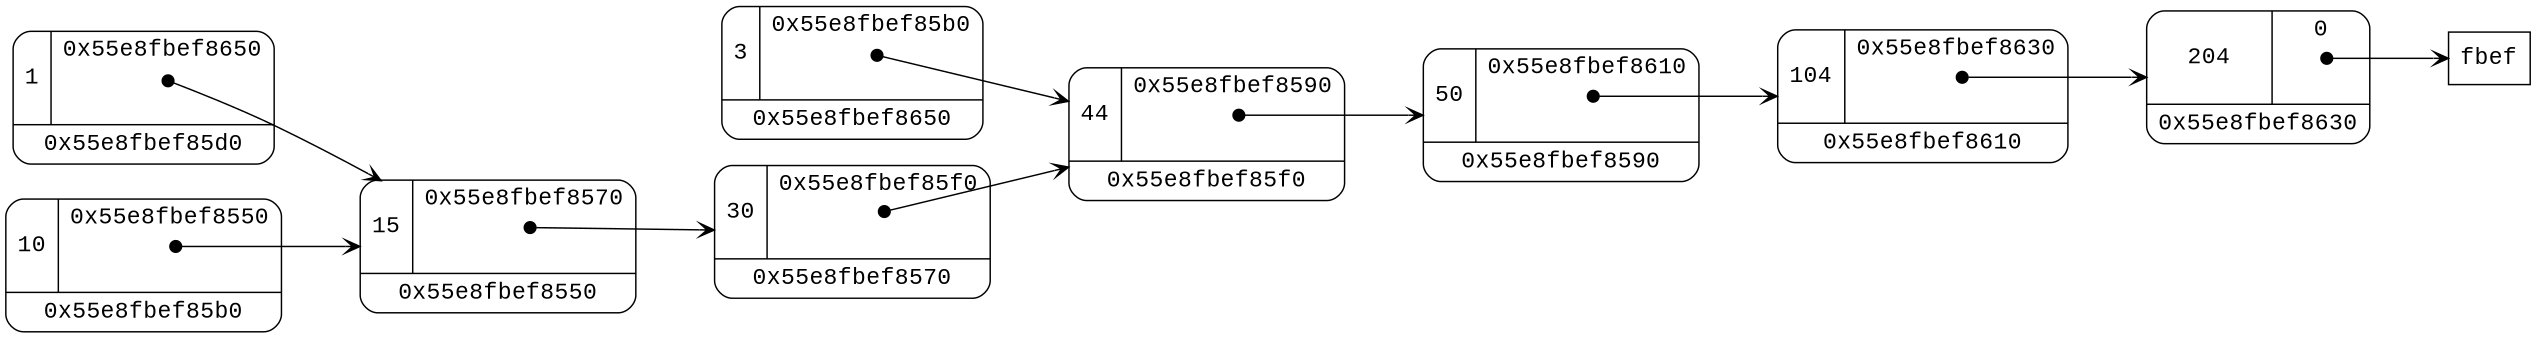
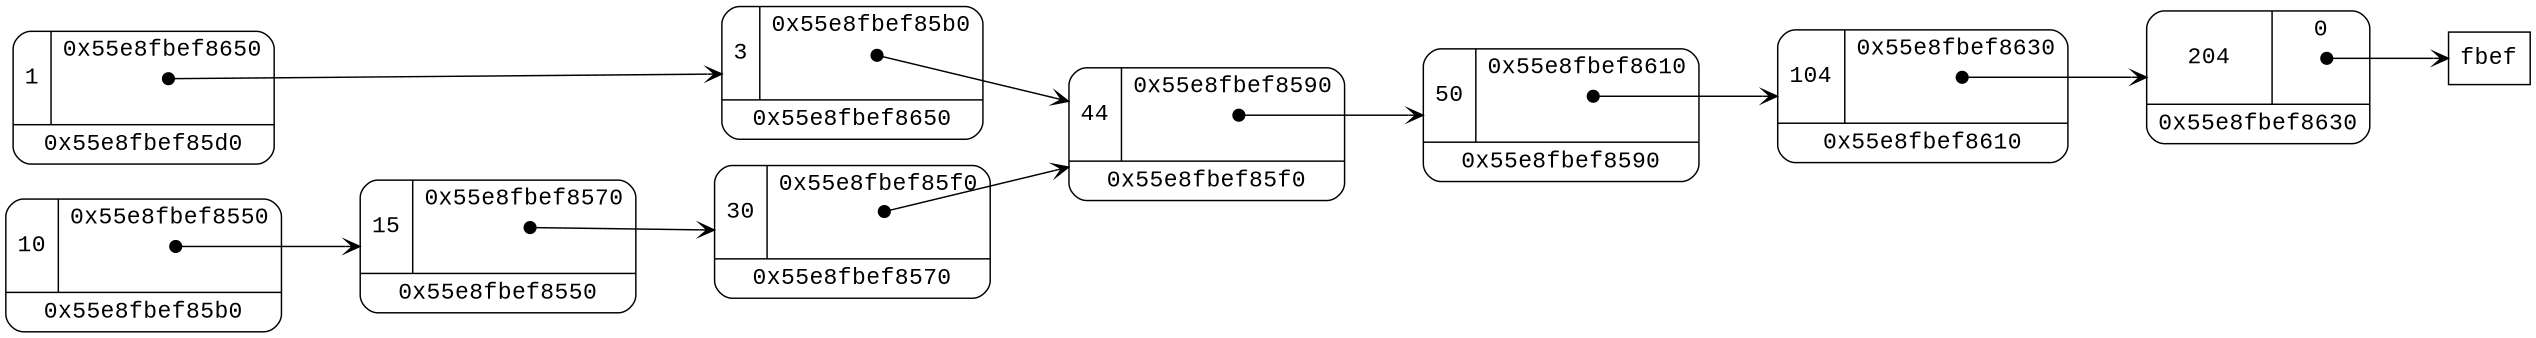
edge "1" -- "15": now "1" -- "3"
